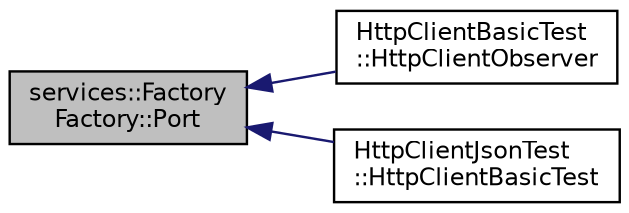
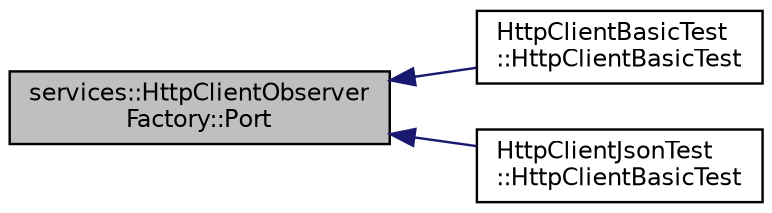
node "HttpClientBasicTest ::HttpClientObserver": label "HttpClientBasicTest ::HttpClientObserver" -> "HttpClientBasicTest ::HttpClientBasicTest"
node "services::Factory Factory::Port": label "services::Factory Factory::Port" -> "services::HttpClientObserver Factory::Port"
